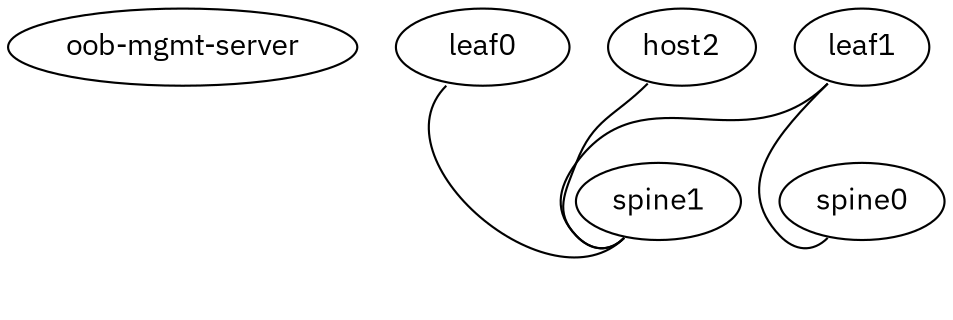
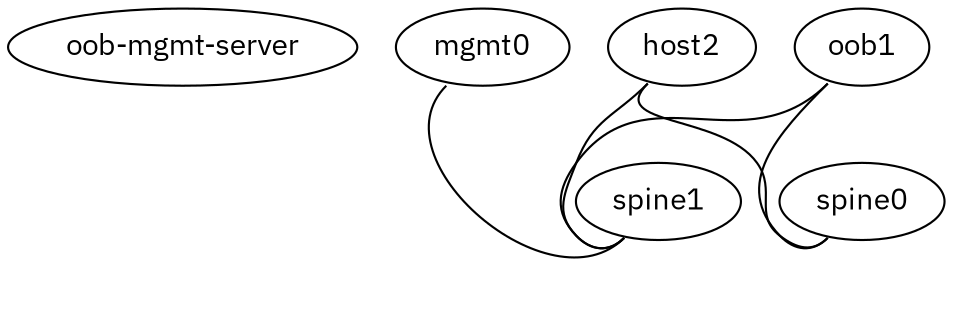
node "leaf0": label "leaf0" -> "mgmt0"
node "leaf1": label "leaf1" -> "oob1"
edge "host2" -- "spine0": added
